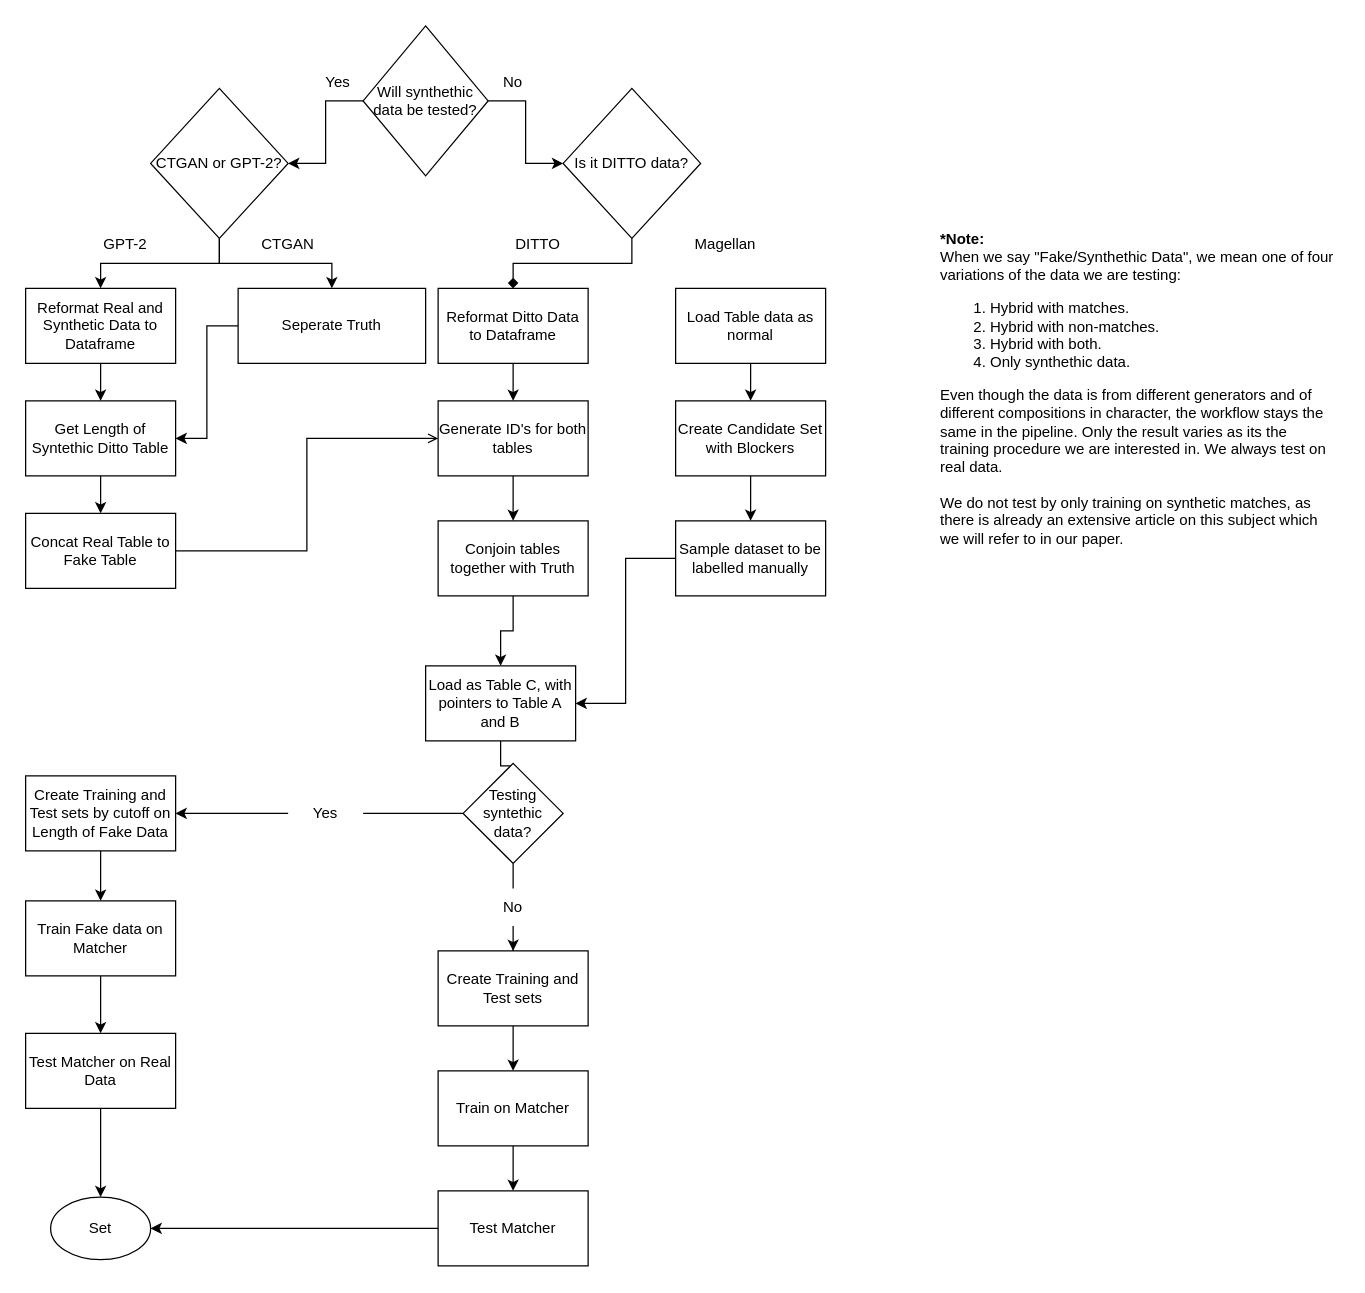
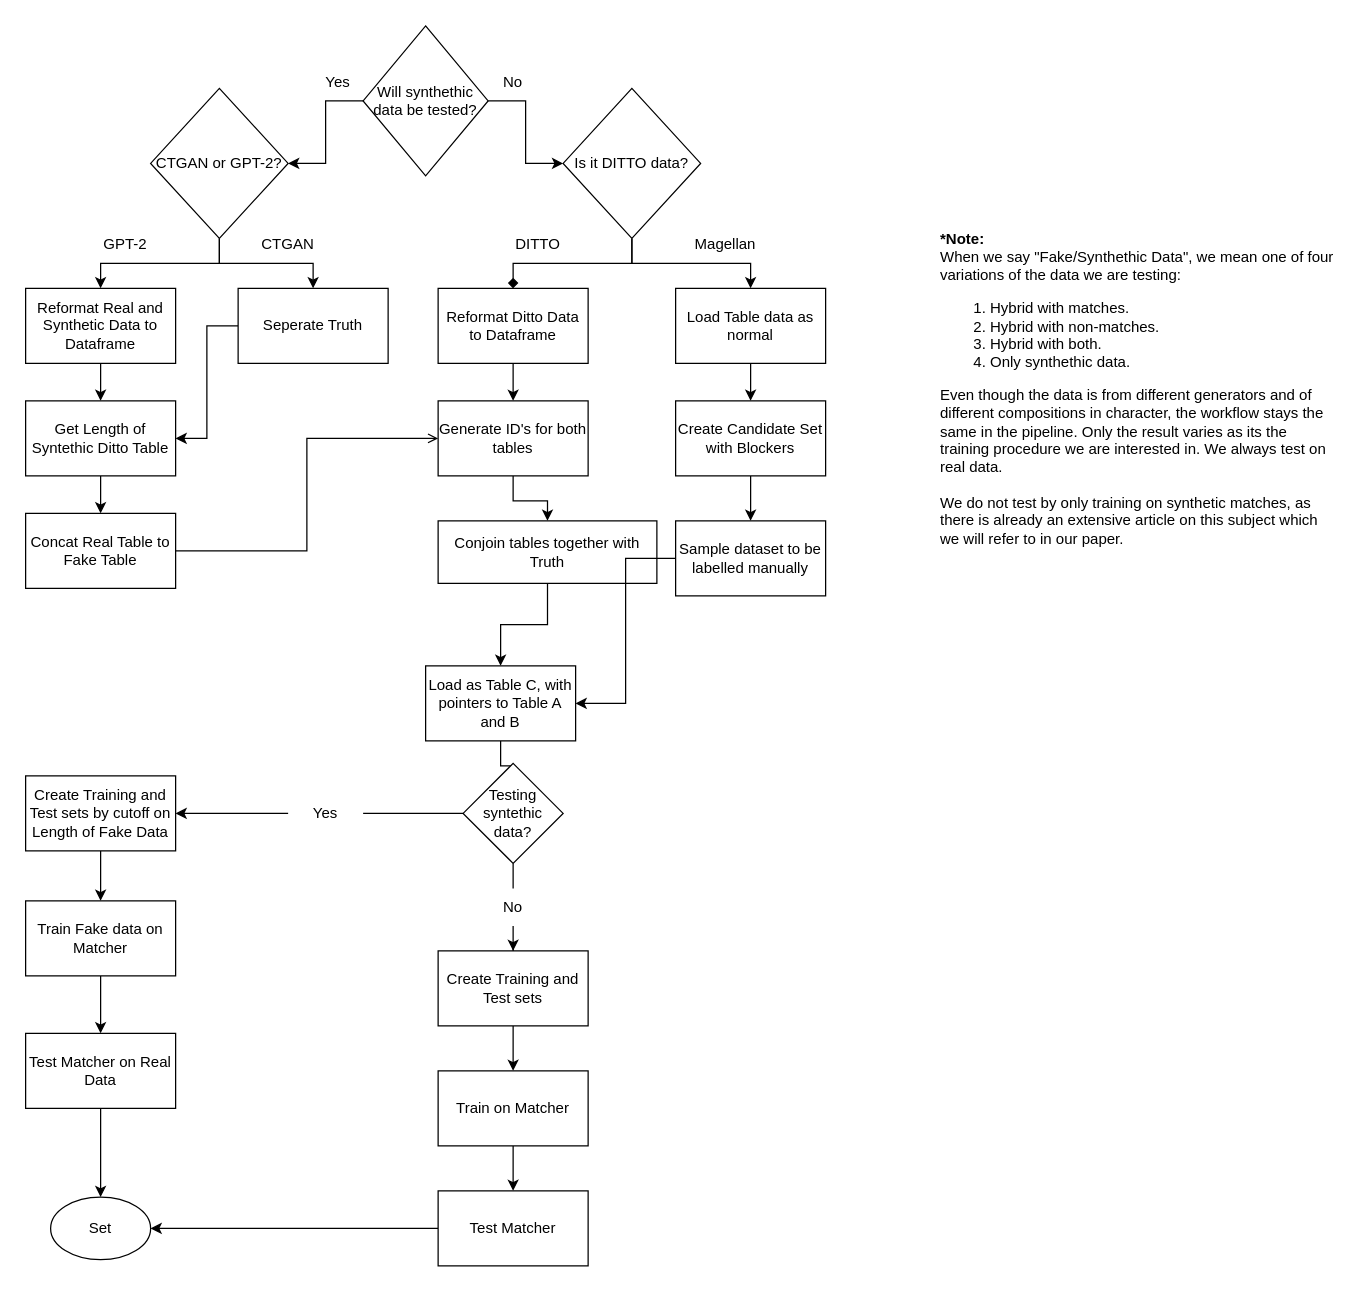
edge "Is it DITTO data?" -> "Load Table data as normal": added
node "Seperate Truth": size 188x75 -> 150x75
node "Conjoin tables together with Truth": size 150x75 -> 219x63
